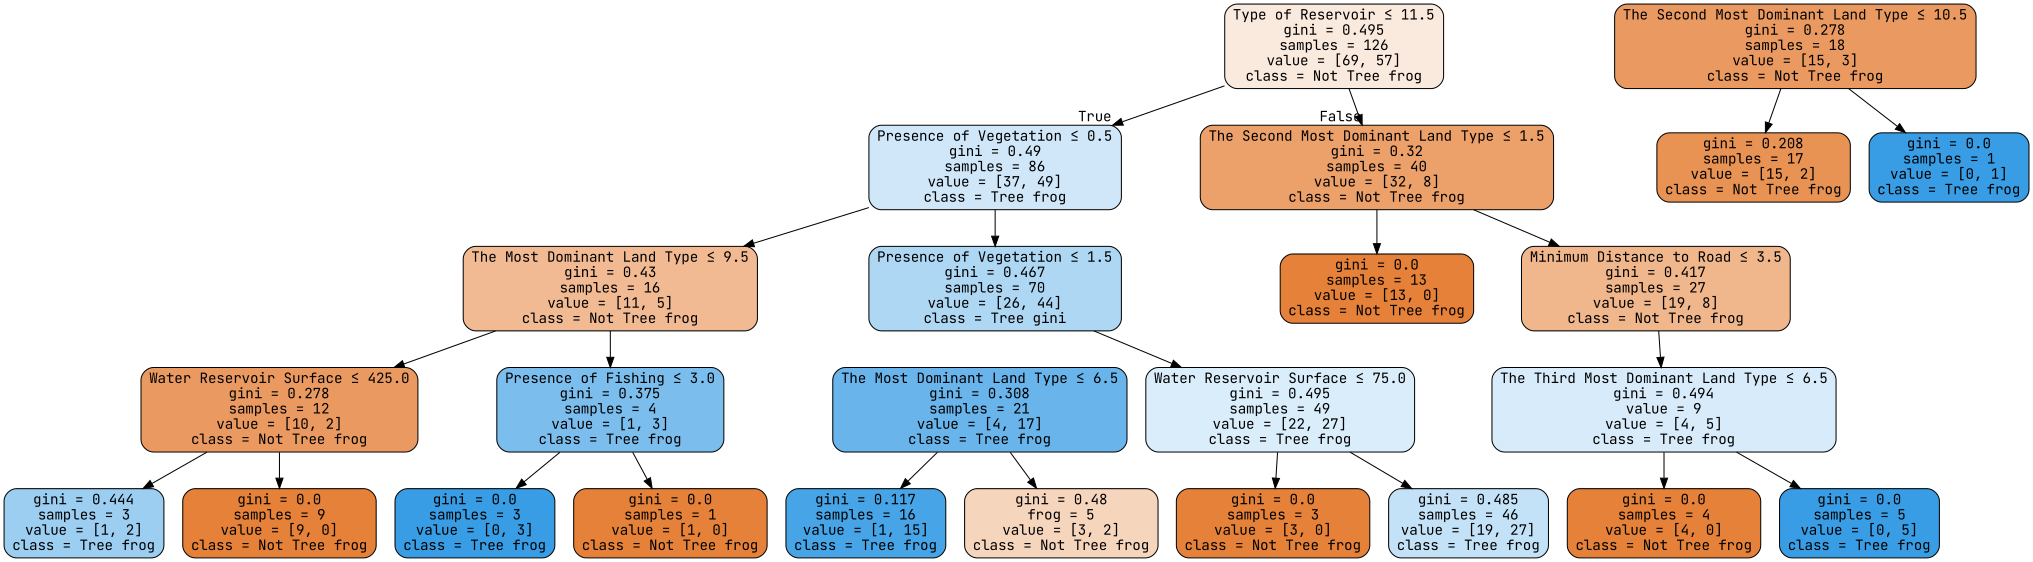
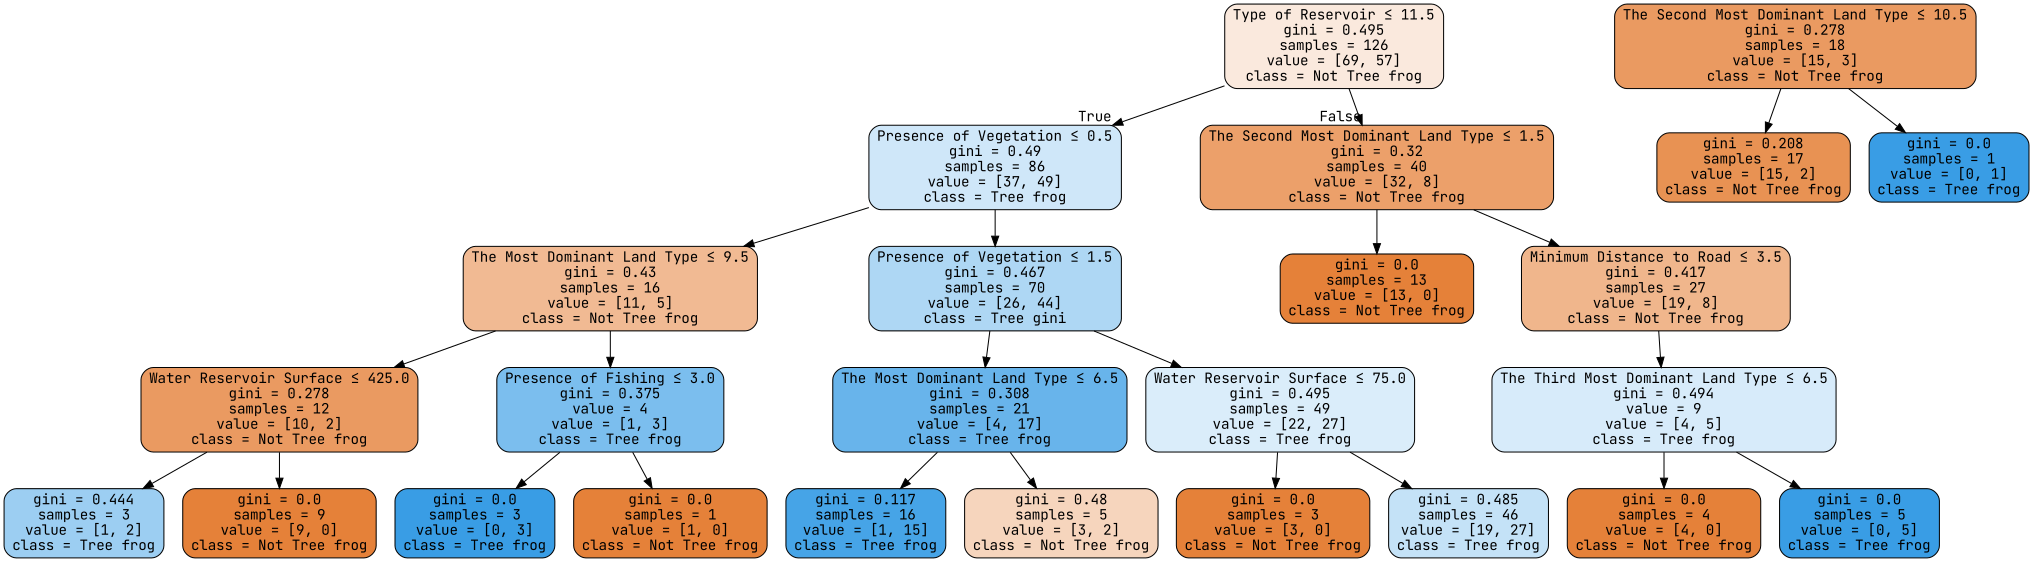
edge "Presence of Vegetation ≤ 1.5" -> "The Most Dominant Land Type ≤ 6.5": added
node "Presence of Fishing ≤ 3.0": text "samples = 4" -> "value = 4"
node "gini = 0.48": text "frog = 5" -> "samples = 5"
